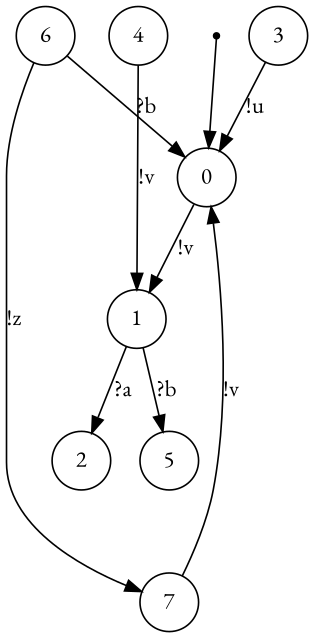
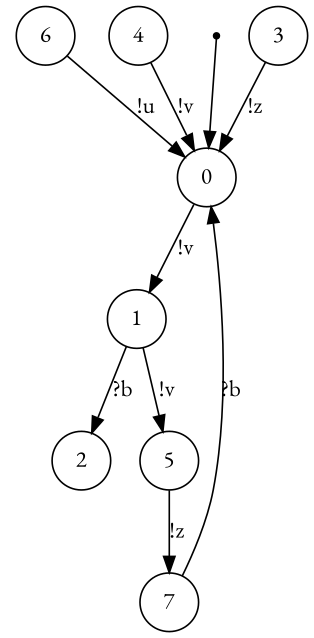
edge "6" -> "0": label "?b" -> "!u"
edge "3" -> "0": label "!u" -> "!z"
edge "4" -> "1": now "4" -> "0"
edge "6" -> "7": now "5" -> "7"
edge "1" -> "2": label "?a" -> "?b"
edge "1" -> "5": label "?b" -> "!v"
edge "7" -> "0": label "!v" -> "?b"
